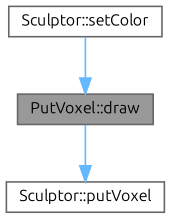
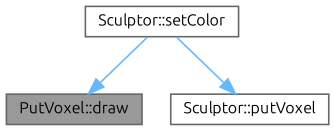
edge "PutVoxel::draw" -> "Sculptor::putVoxel": now "Sculptor::setColor" -> "Sculptor::putVoxel"
